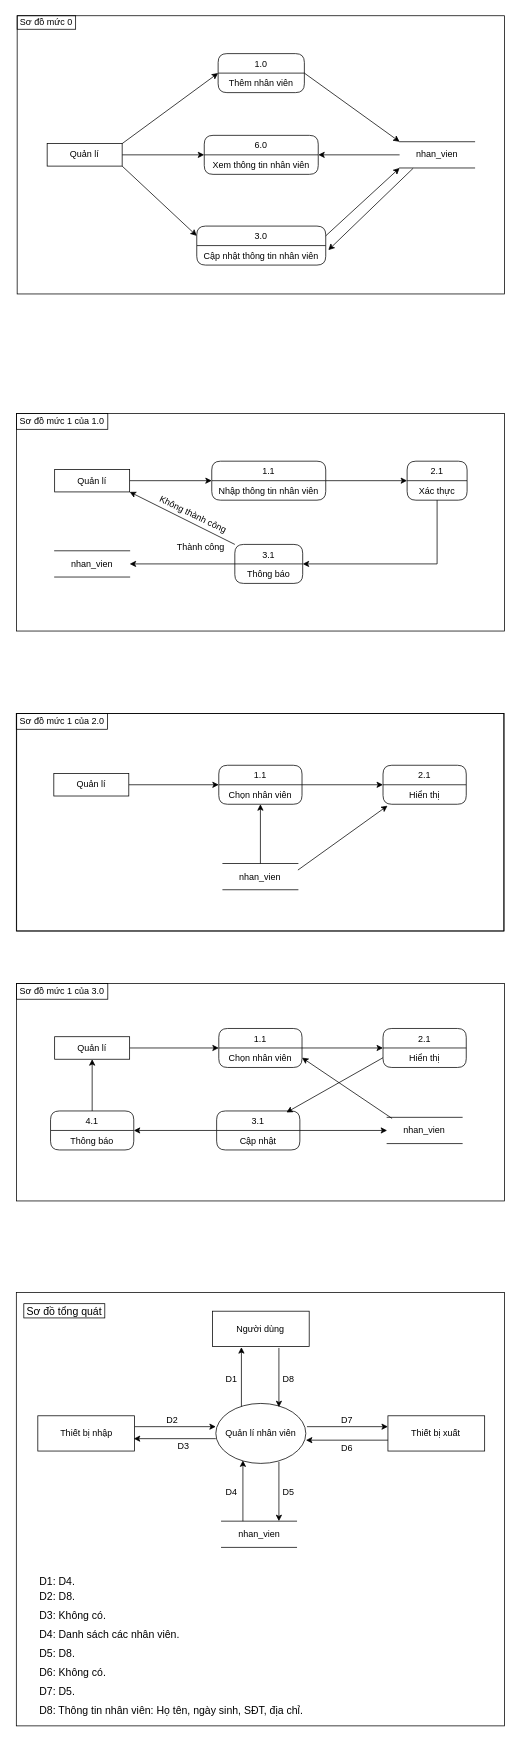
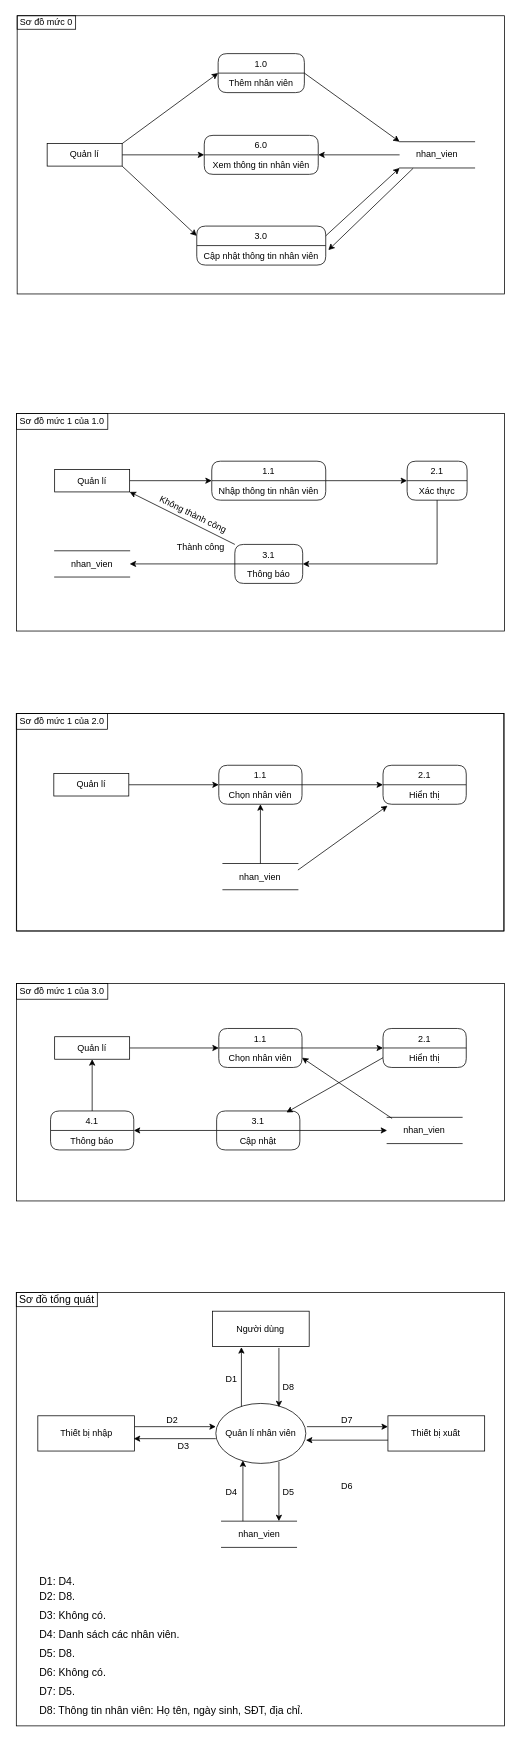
node "Sơ đồ tổng quát": moved (64, 1311) -> (57, 1300)
node "D8": moved (288, 1380) -> (288, 1387)
node "D6": moved (347, 1449) -> (347, 1486)
